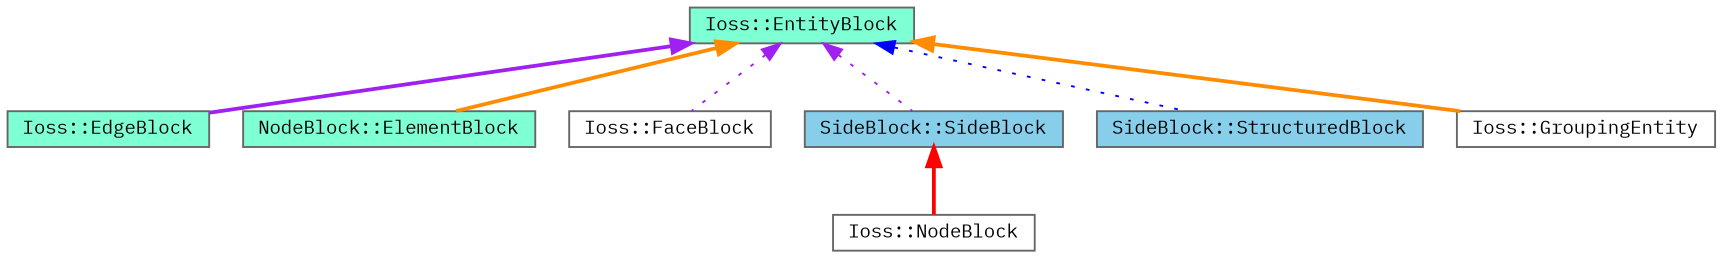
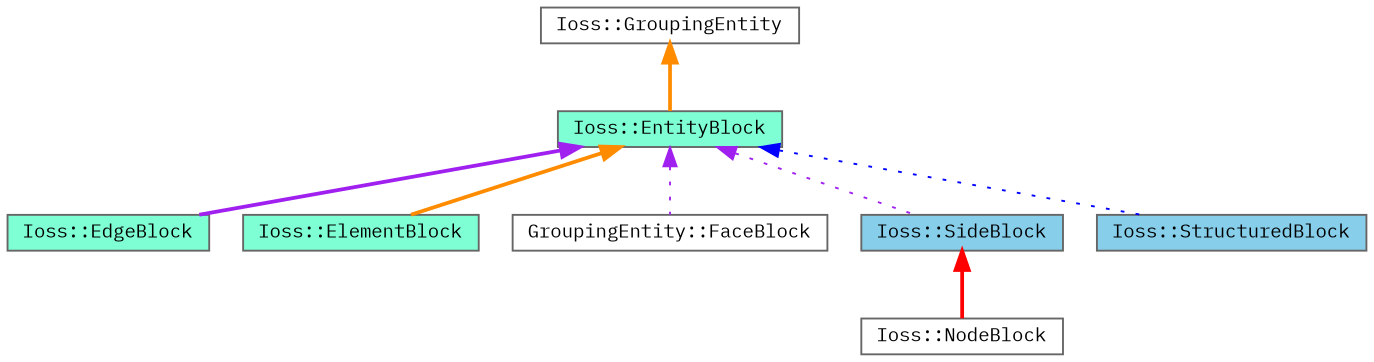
edge "Ioss::GroupingEntity" -> "Ioss::EntityBlock": reversed
node "NodeBlock::ElementBlock": label "NodeBlock::ElementBlock" -> "Ioss::ElementBlock"
node "Ioss::FaceBlock": label "Ioss::FaceBlock" -> "GroupingEntity::FaceBlock"
node "SideBlock::SideBlock": label "SideBlock::SideBlock" -> "Ioss::SideBlock"
node "SideBlock::StructuredBlock": label "SideBlock::StructuredBlock" -> "Ioss::StructuredBlock"
